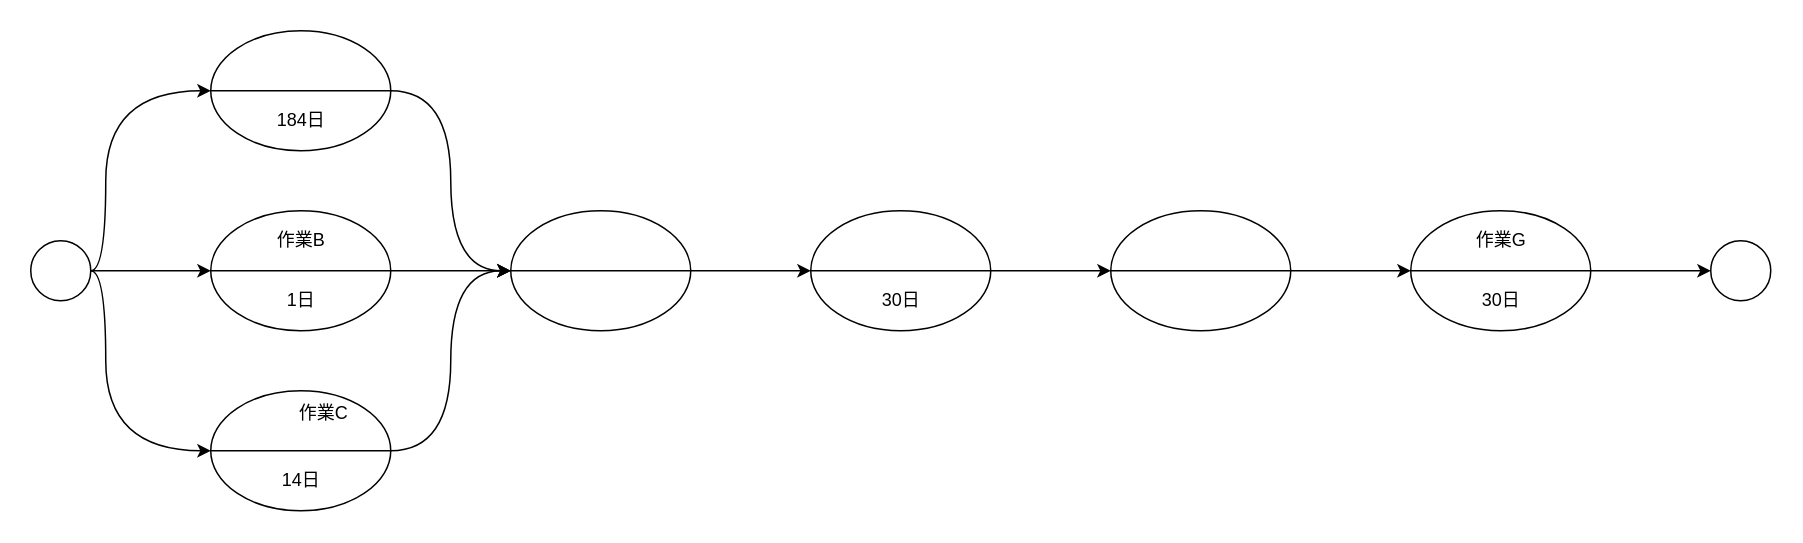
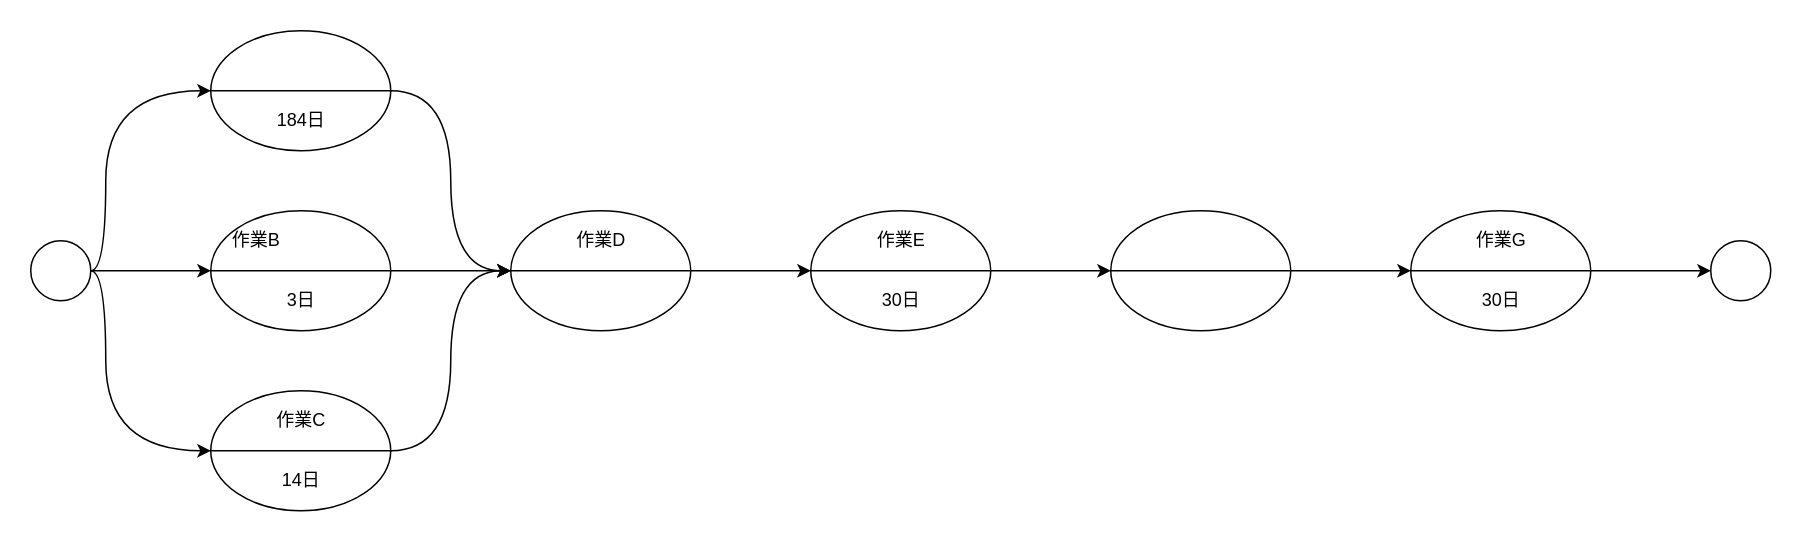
node "作業B": moved (301, 241) -> (256, 241)
node "作業D": added
node "作業E": added
node "1日": label "1日" -> "3日"
node "作業C": moved (323, 413) -> (301, 421)
